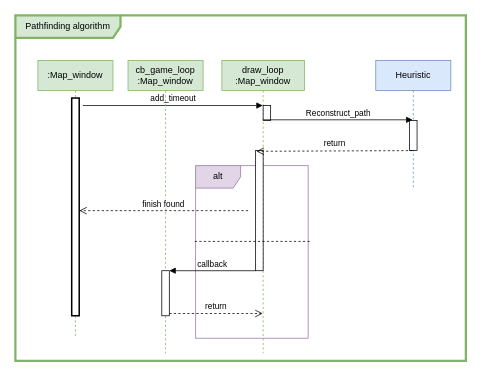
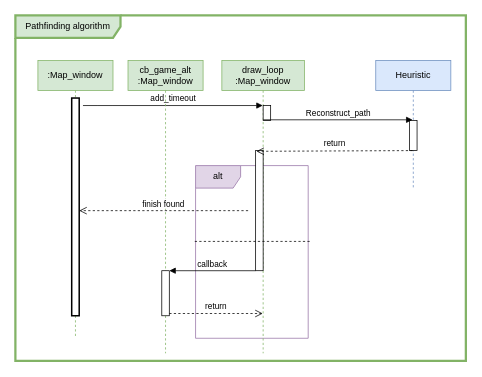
node "cb_game_loop :Map_window": label "cb_game_loop :Map_window" -> "cb_game_alt :Map_window"
